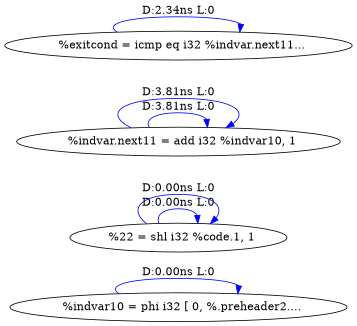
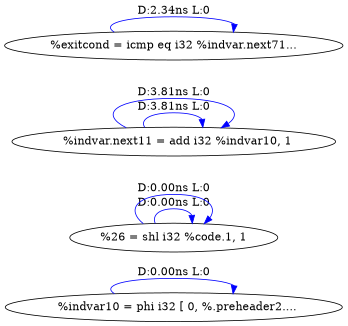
node "%exitcond = icmp eq i32 %indvar.next11...": label "%exitcond = icmp eq i32 %indvar.next11..." -> "%exitcond = icmp eq i32 %indvar.next71..."
node "%22 = shl i32 %code.1, 1": label "%22 = shl i32 %code.1, 1" -> "%26 = shl i32 %code.1, 1"
